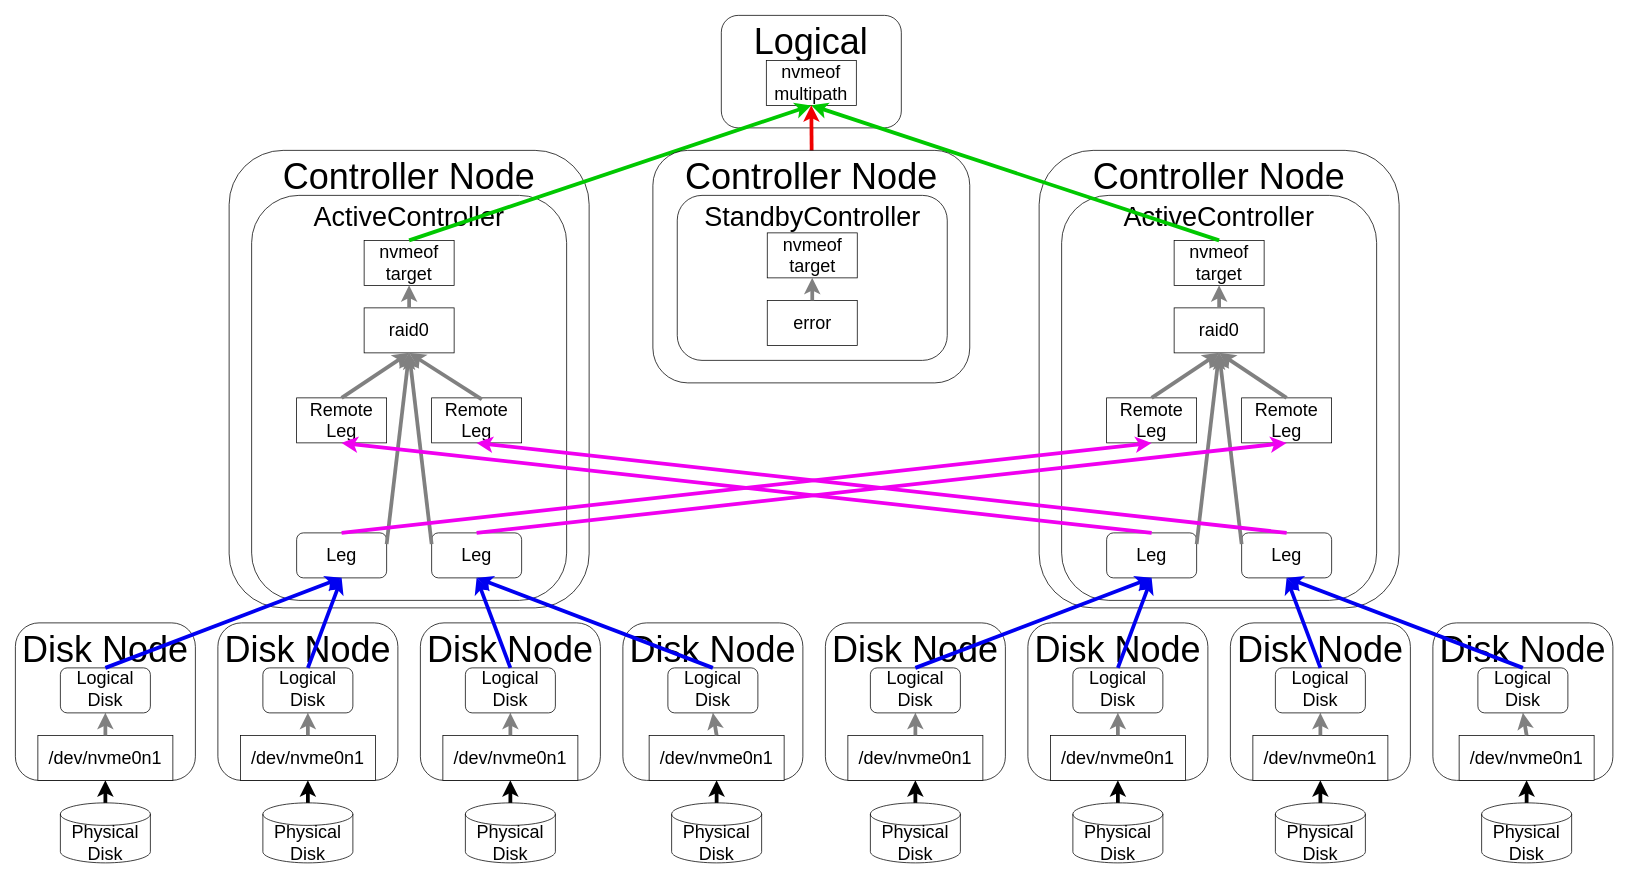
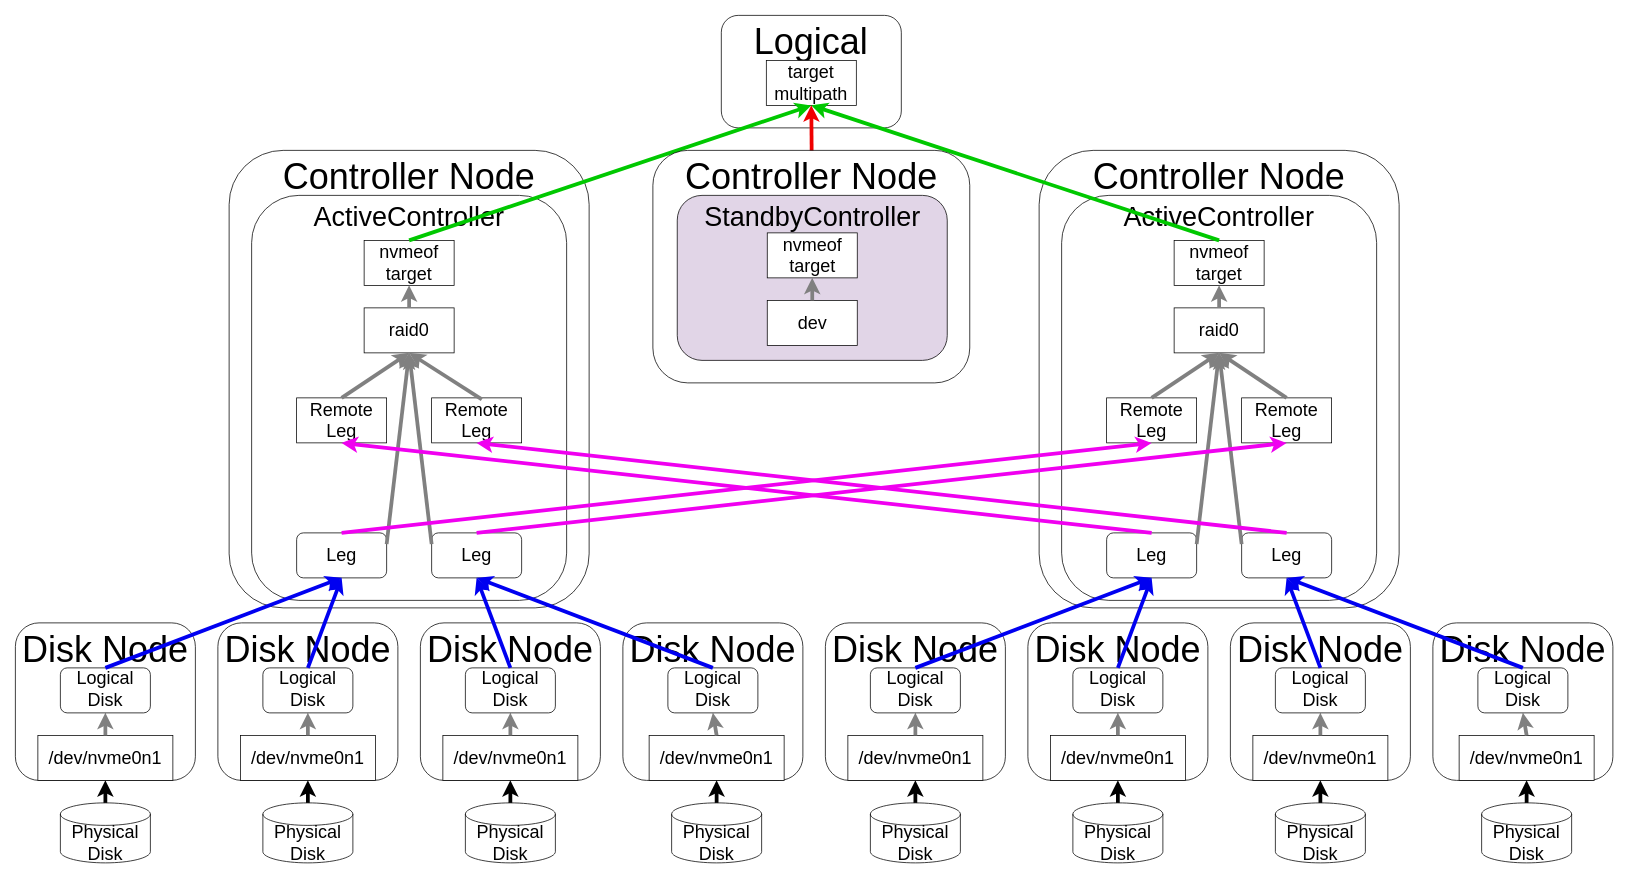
node "nvmeof multipath": label "nvmeof multipath" -> "target multipath"
node "StandbyController": fillcolor #ffffff -> #e1d5e7
node "error": label "error" -> "dev"
